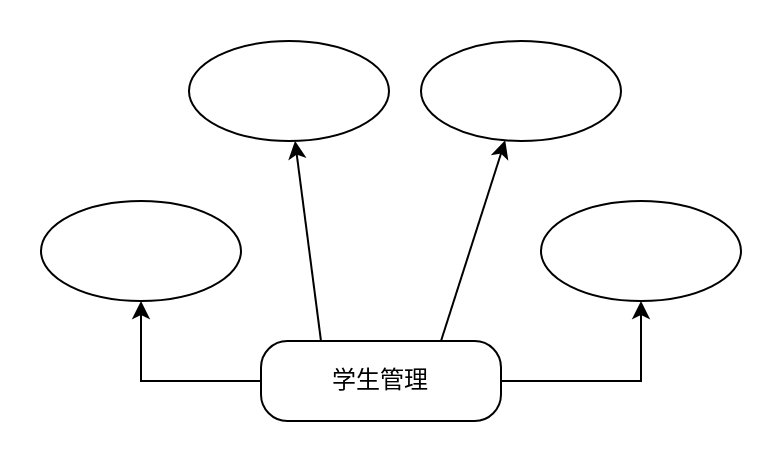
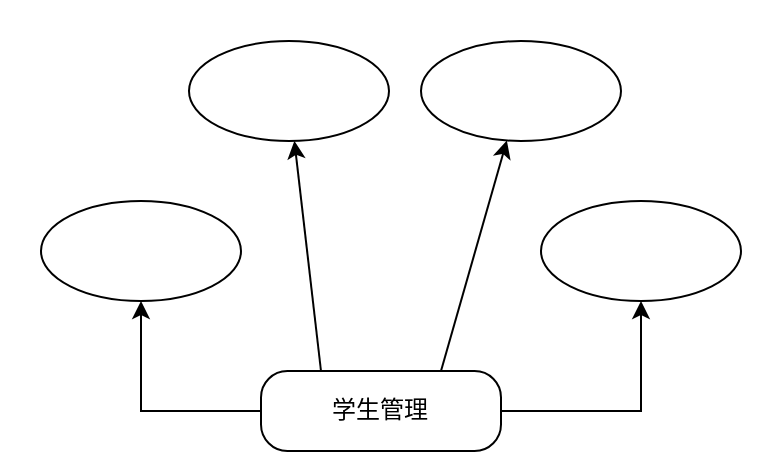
node "学生管理": moved (381, 381) -> (381, 411)
